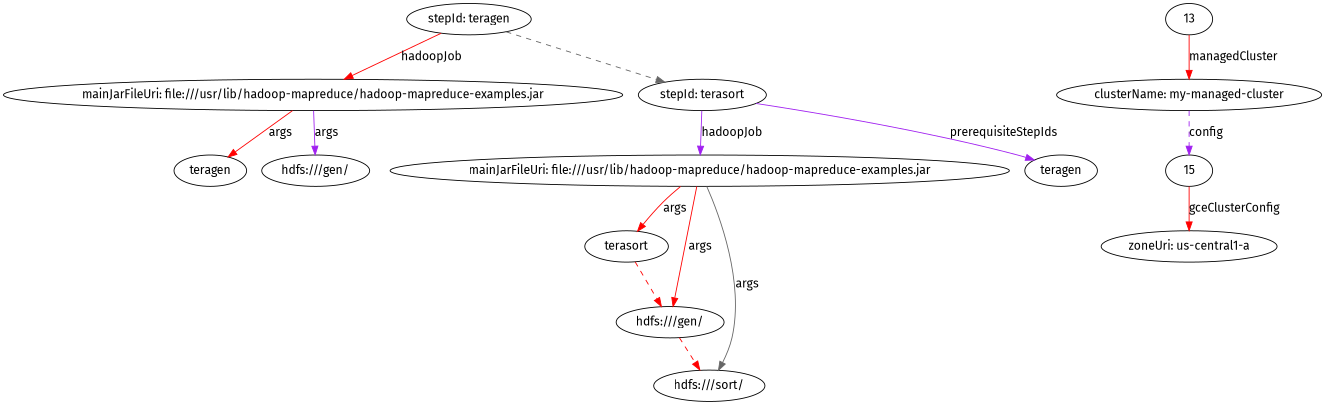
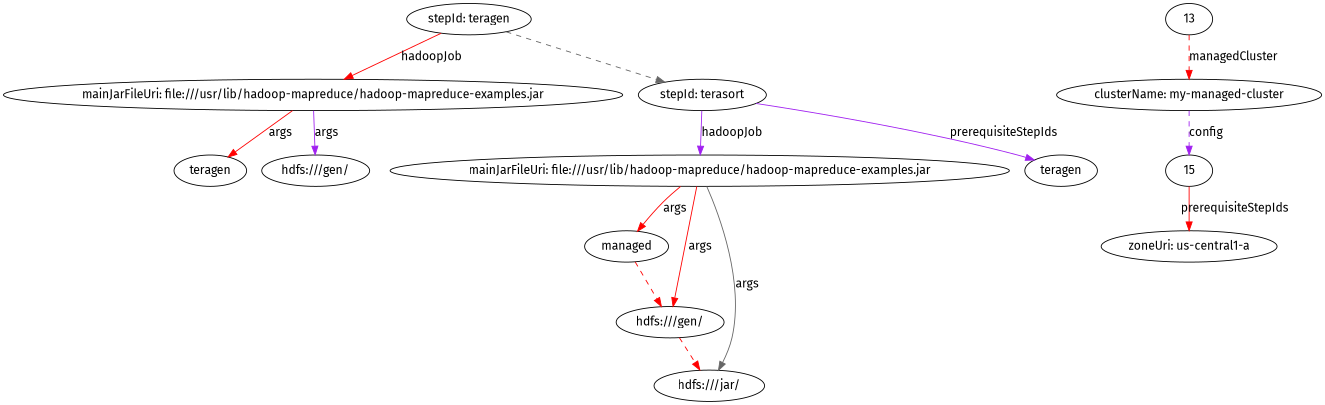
edge "13" -> "clusterName: my-managed-cluster": style solid -> dashed
edge "15" -> "zoneUri: us-central1-a": label "gceClusterConfig" -> "prerequisiteStepIds"
node "terasort": label "terasort" -> "managed"
node "hdfs:///sort/": label "hdfs:///sort/" -> "hdfs:///jar/"
